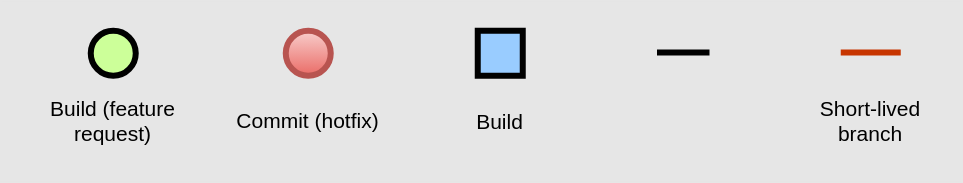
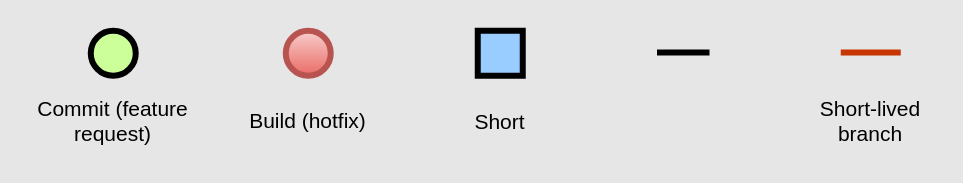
node "Build (feature request)": label "Build (feature request)" -> "Commit (feature request)"
node "Commit (hotfix)": label "Commit (hotfix)" -> "Build (hotfix)"
node "Build": label "Build" -> "Short"
